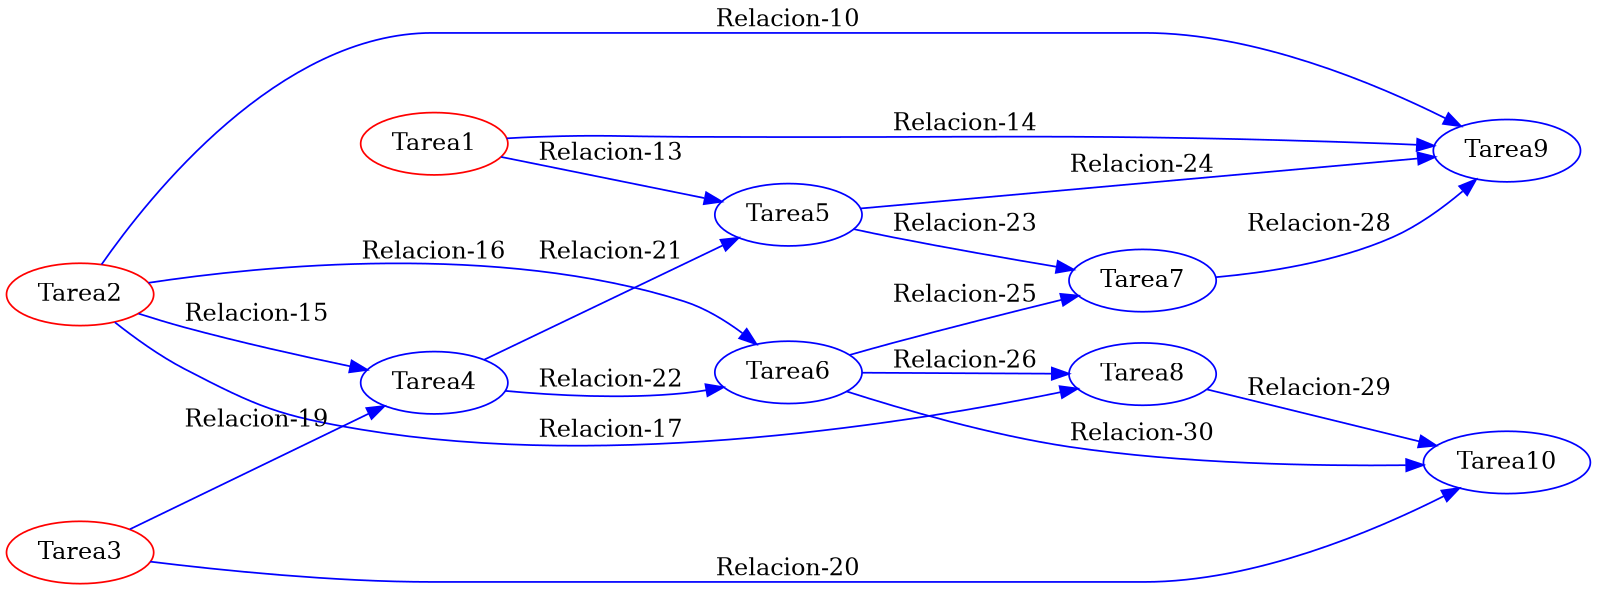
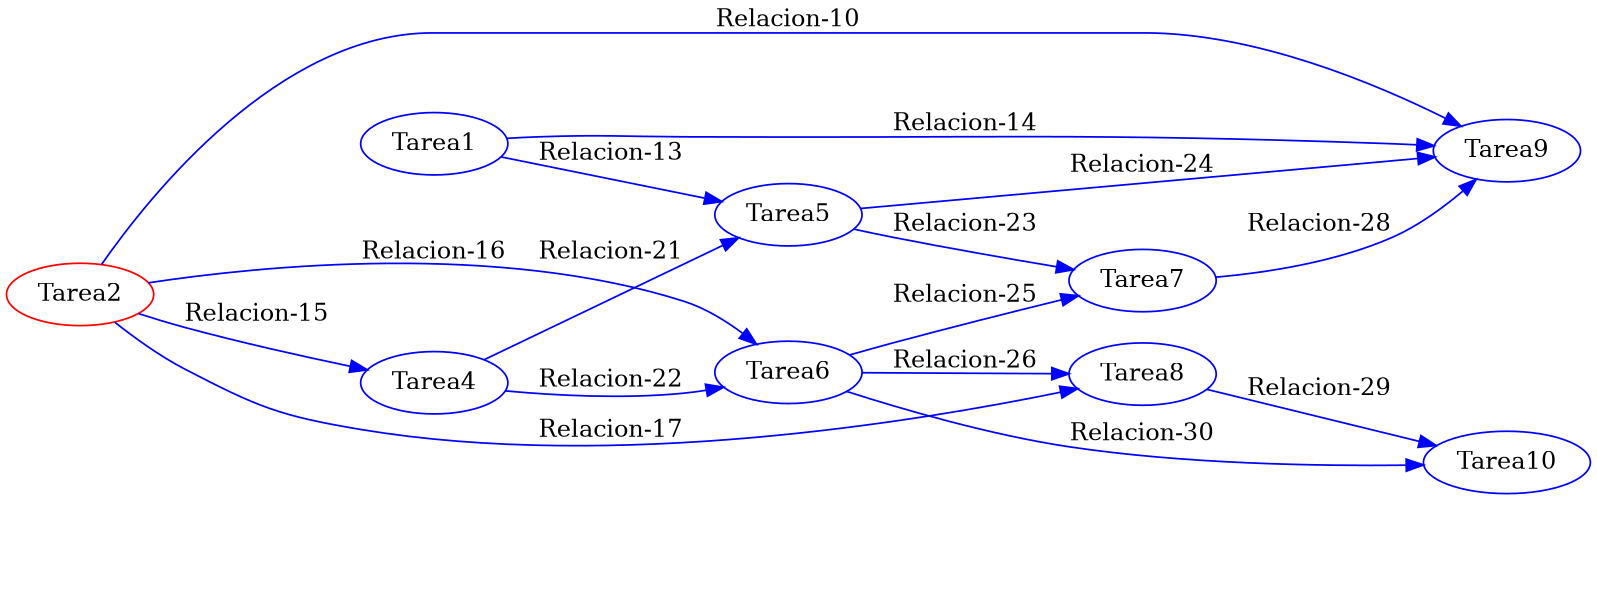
node "Tarea1": color red -> blue
node "Tarea3": removed
